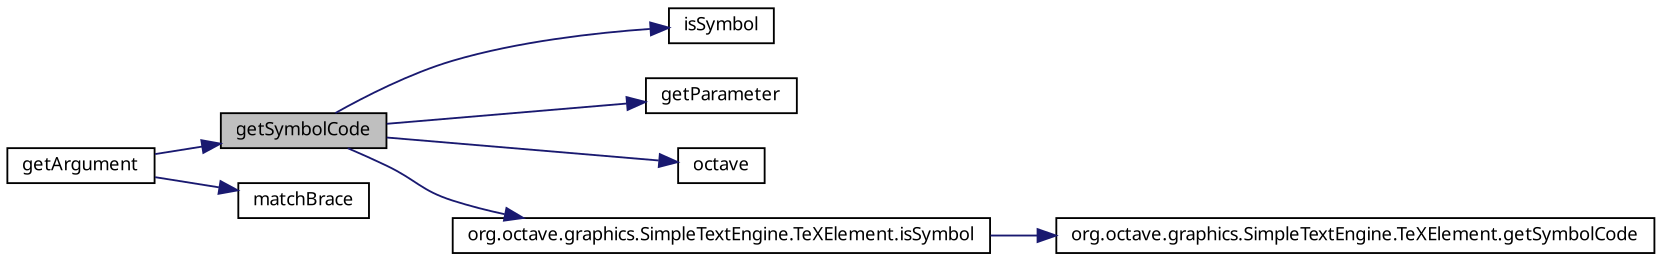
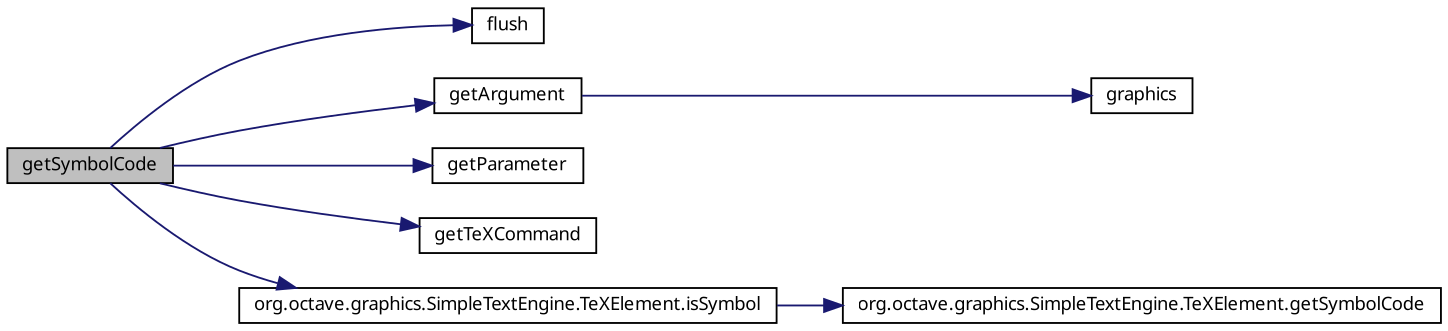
node "isSymbol": label "isSymbol" -> "flush"
edge "getArgument" -> "getSymbolCode": reversed
node "octave": label "octave" -> "getTeXCommand"
node "matchBrace": label "matchBrace" -> "graphics"
